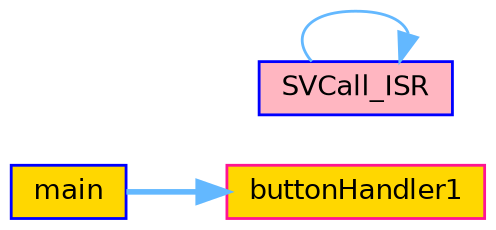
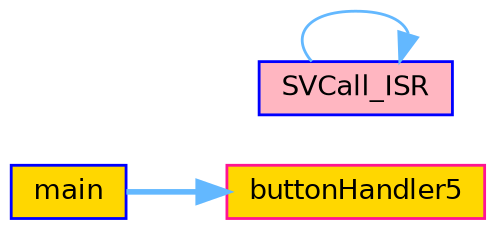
node "buttonHandler1": label "buttonHandler1" -> "buttonHandler5"
